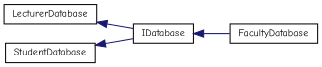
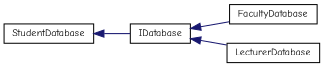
edge "IDatabase" -> "LecturerDatabase": reversed
